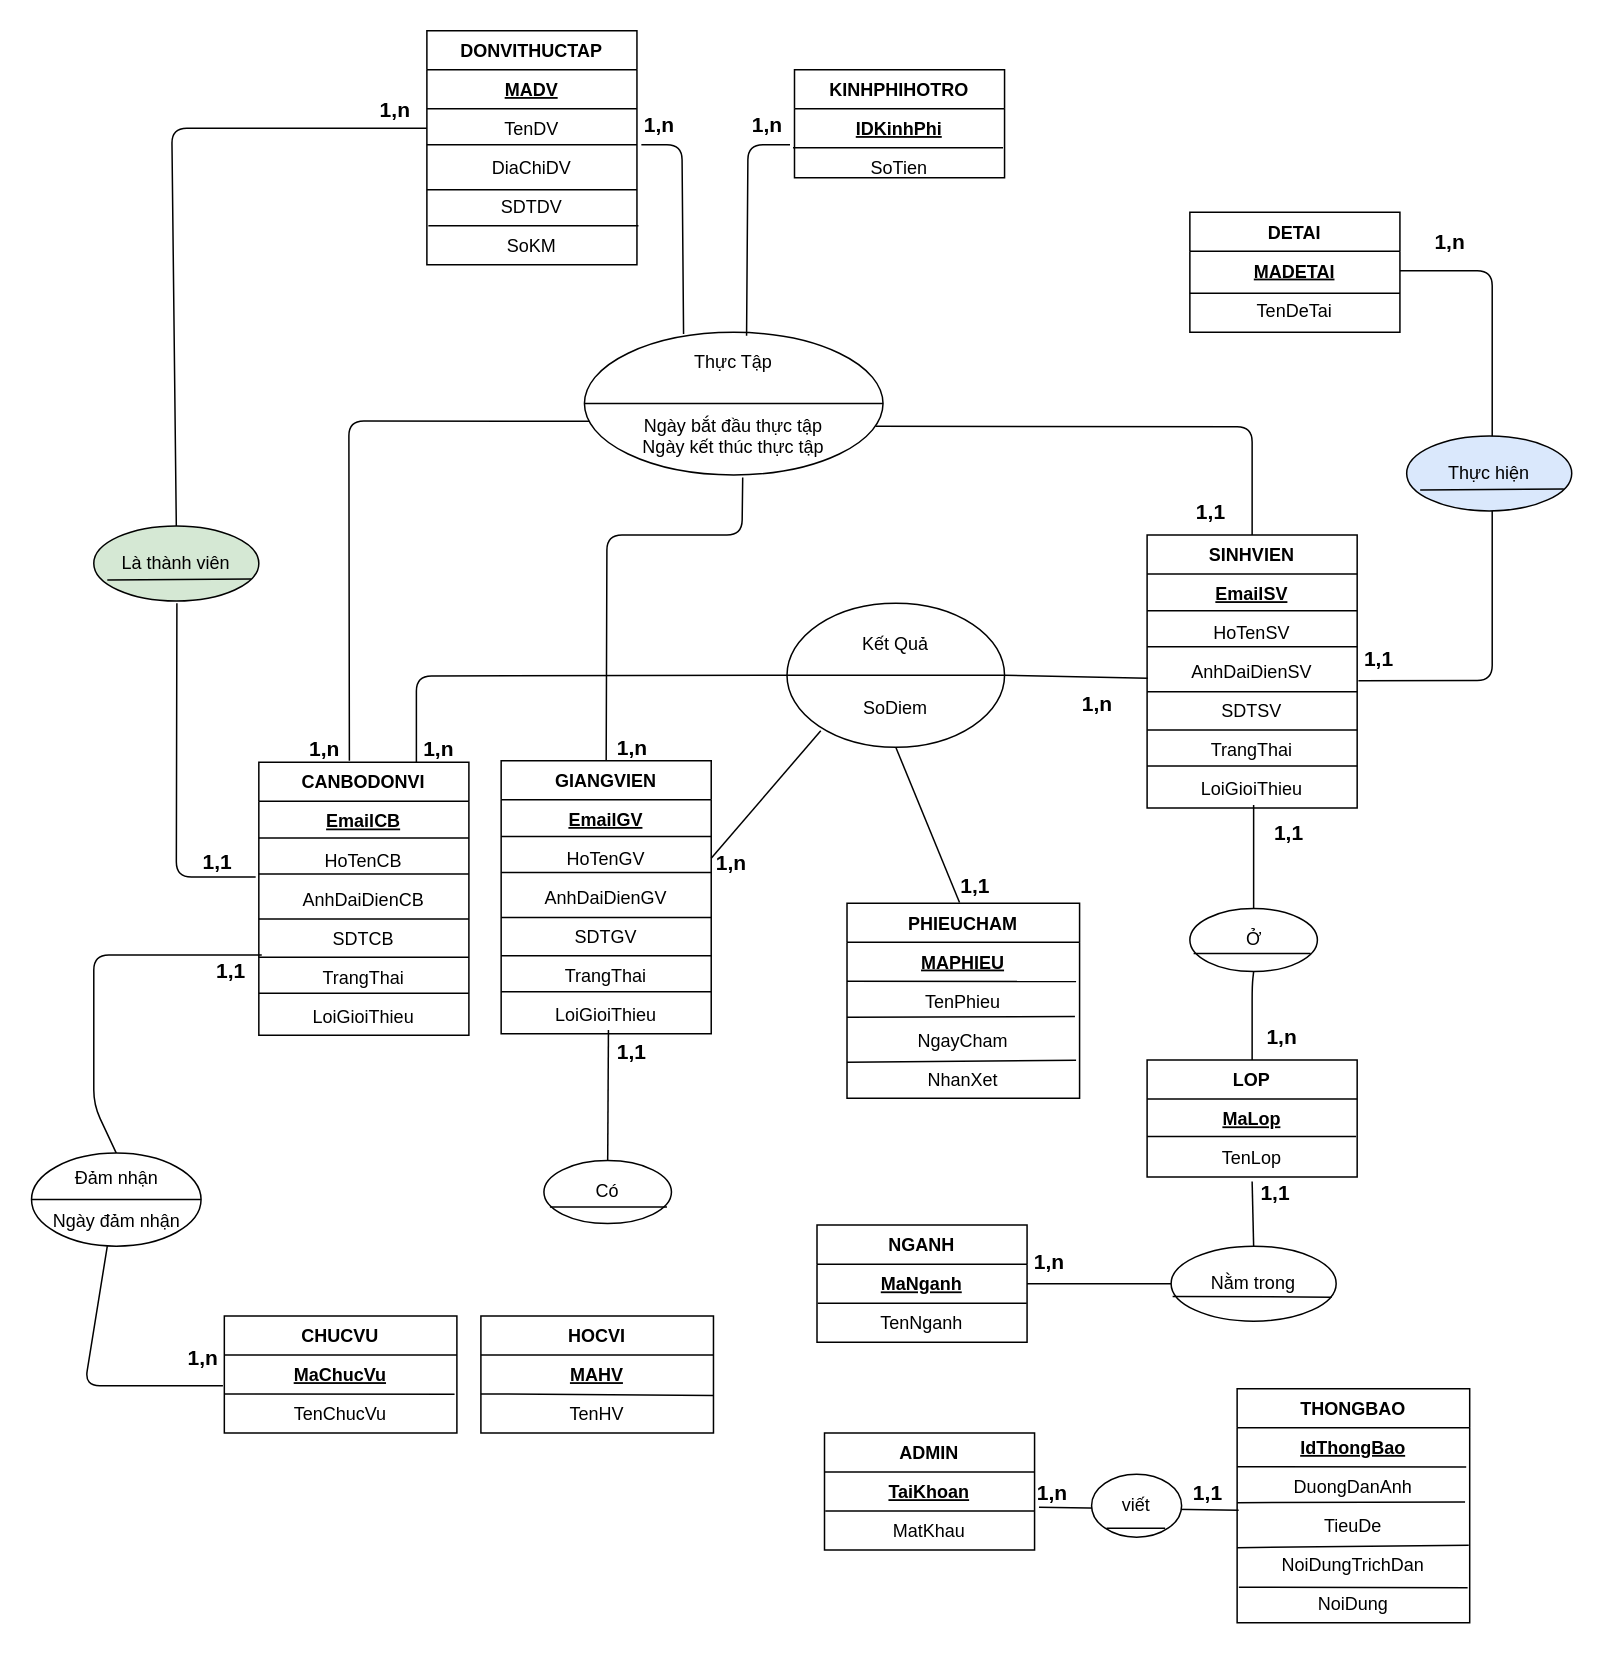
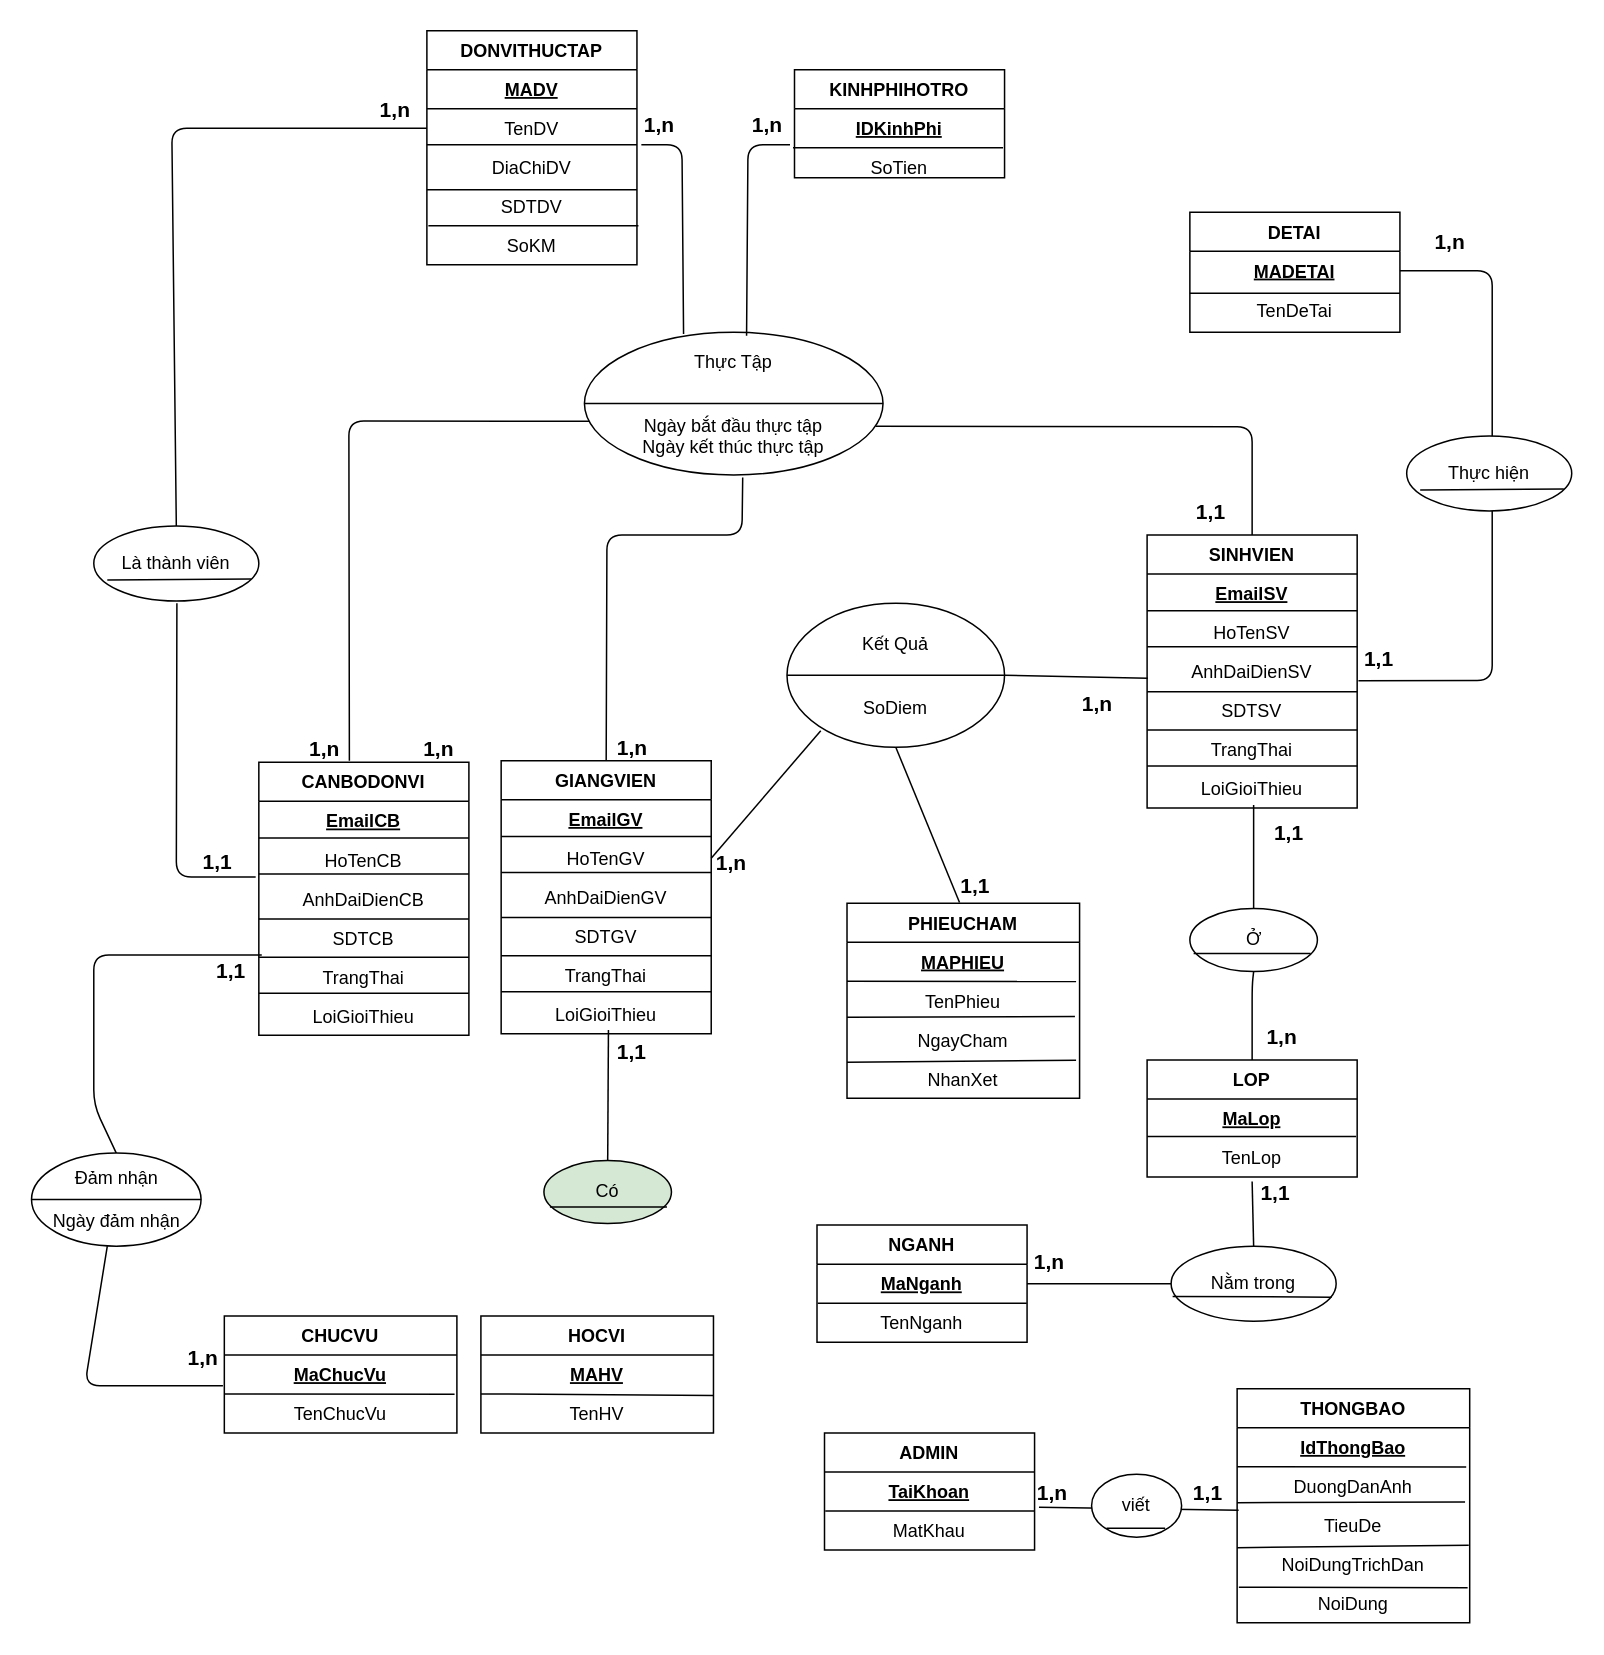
node "Thực hiện": fillcolor #dae8fc -> #ffffff
node "Là thành viên": fillcolor #d5e8d4 -> #ffffff
edge "Kết Quả SoDiem" -- "CANBODONVI": removed
node "Có": fillcolor #ffffff -> #d5e8d4
